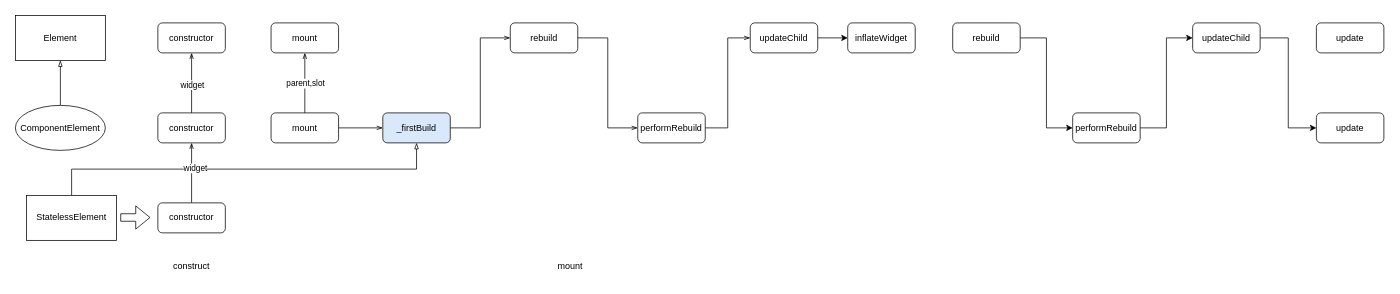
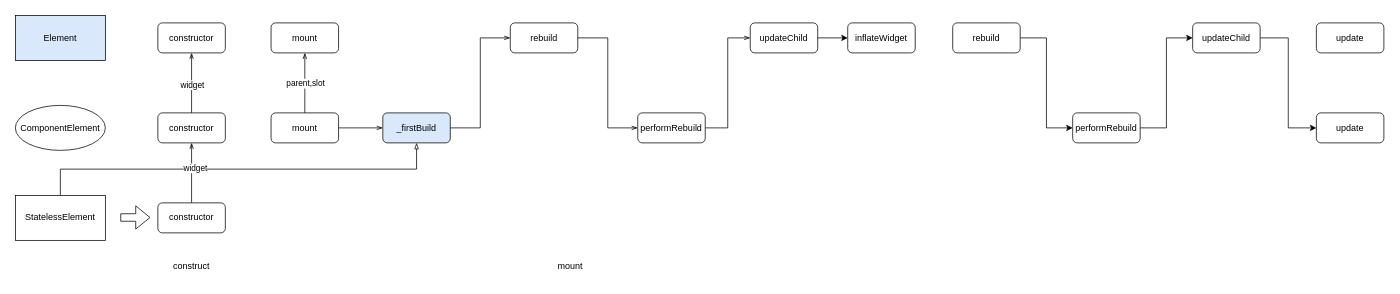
node "Element": fillcolor #ffffff -> #dae8fc
edge "ComponentElement" -> "Element": removed
node "StatelessElement": moved (72, 218) -> (60, 218)
